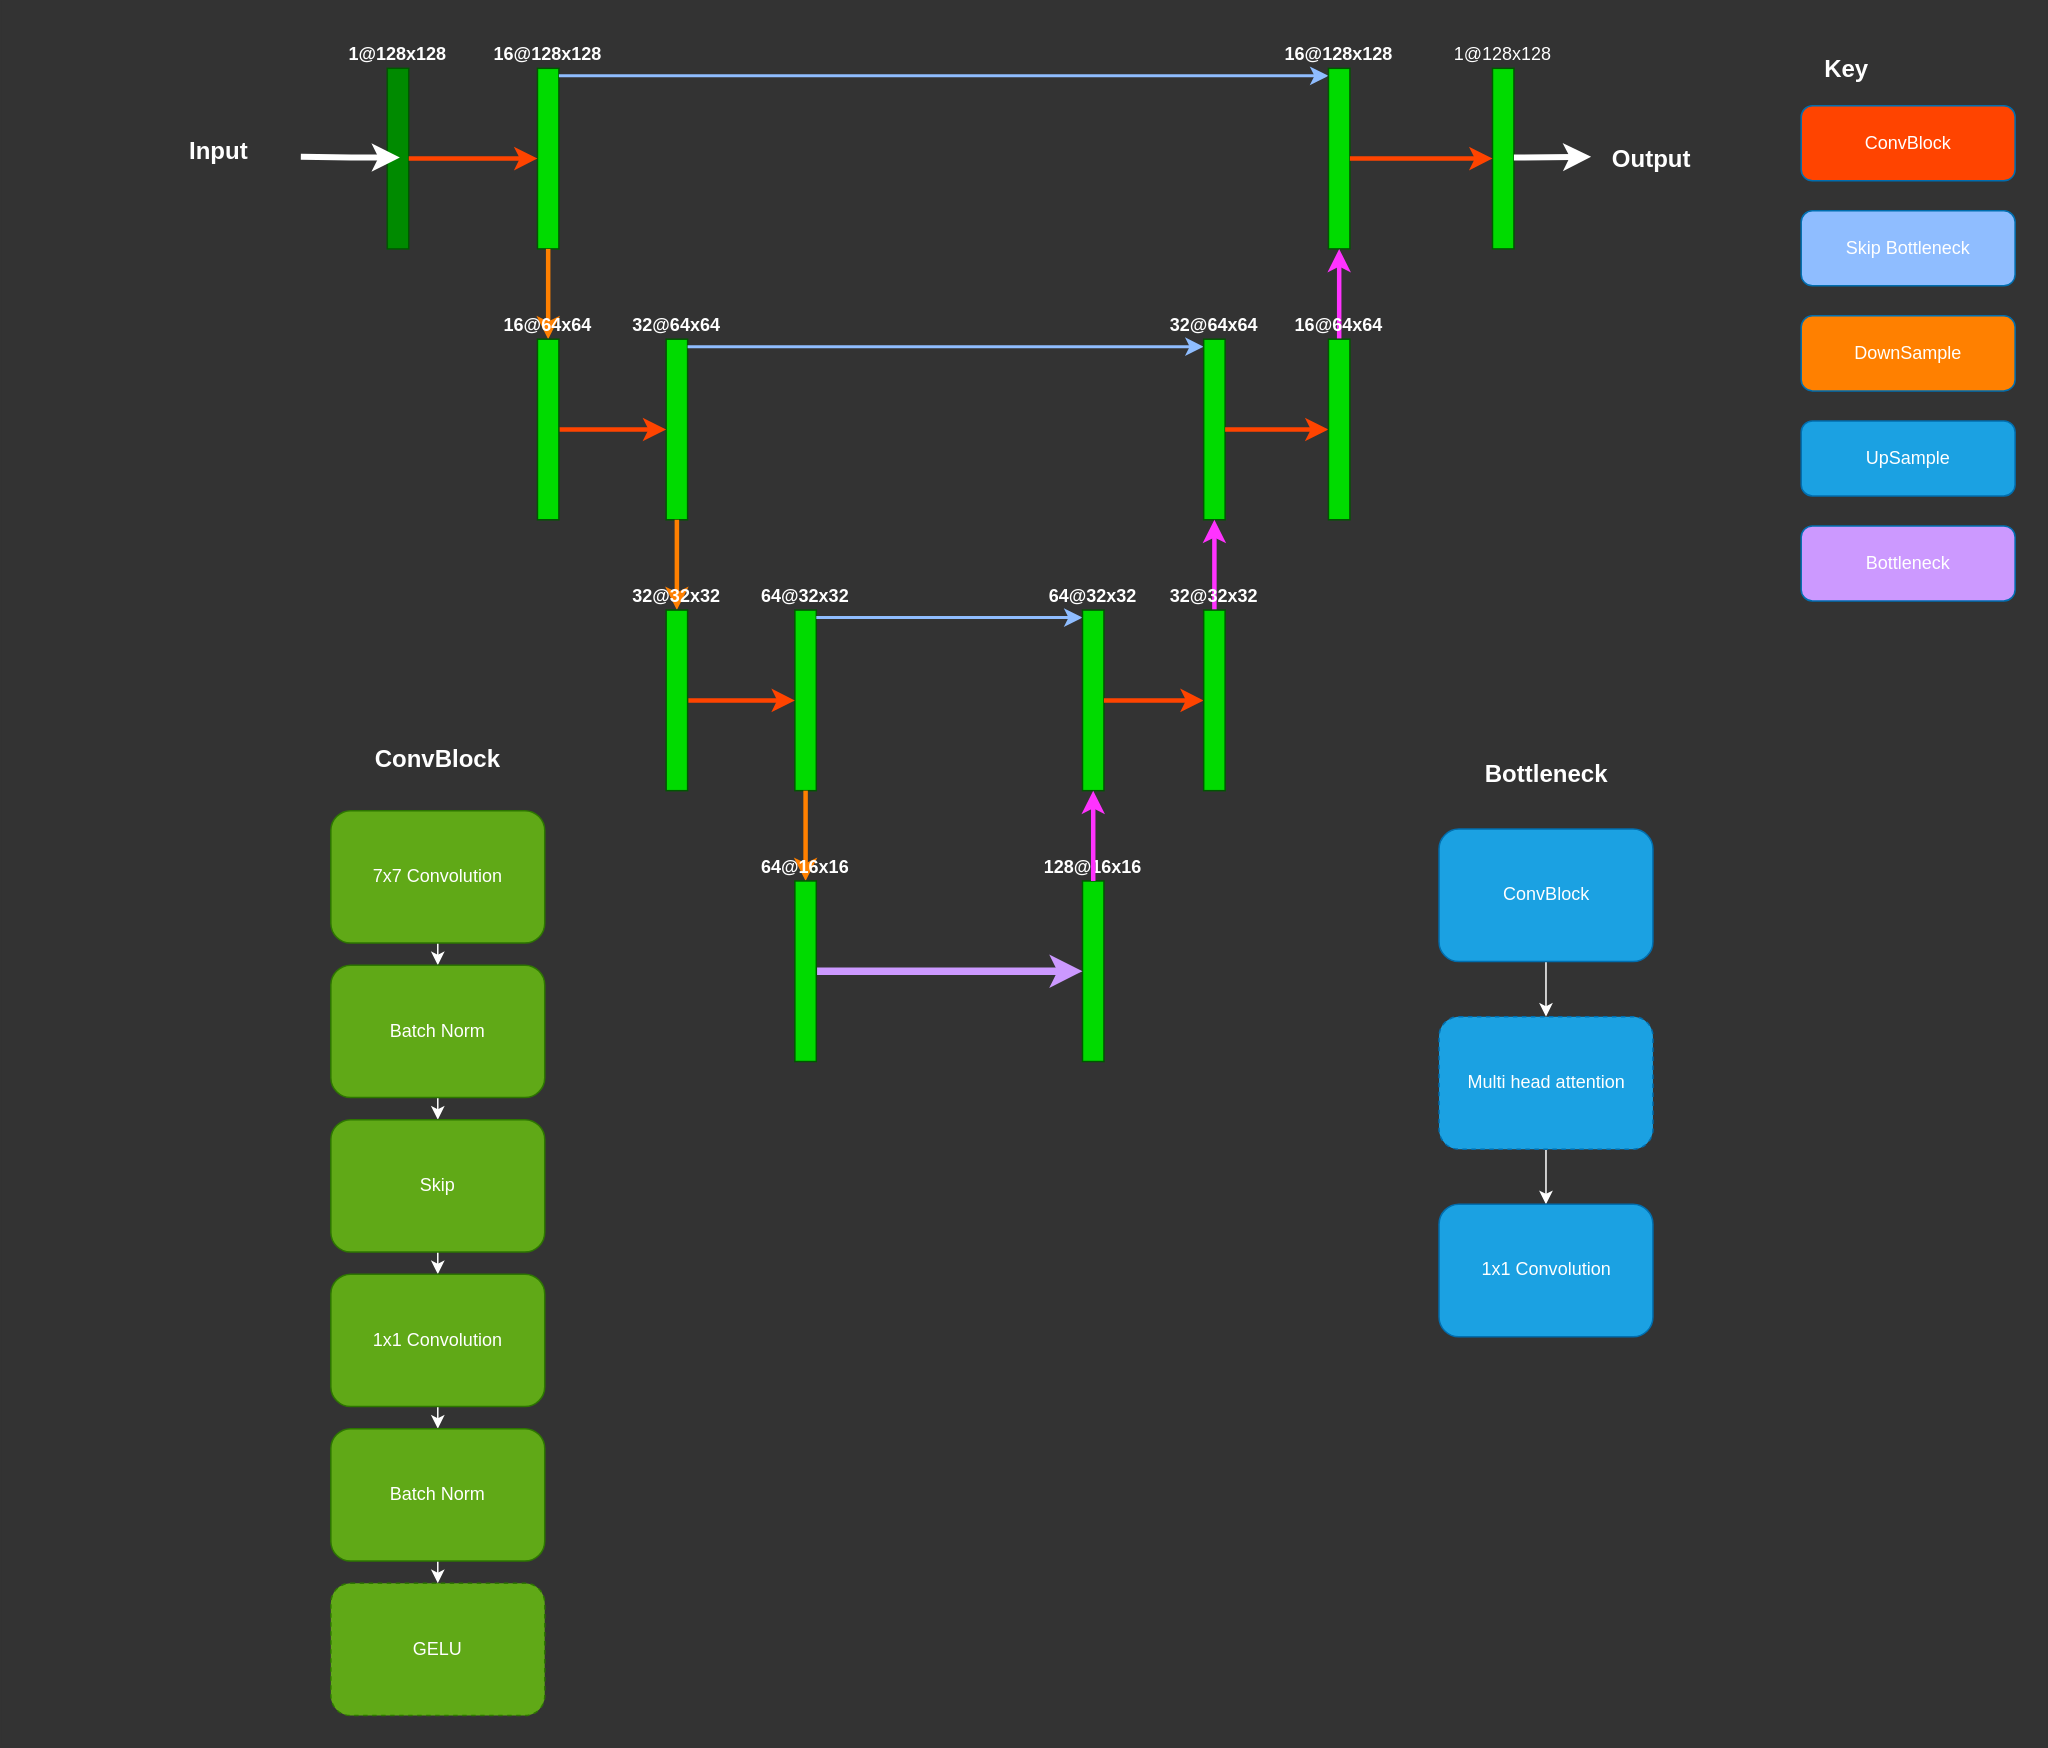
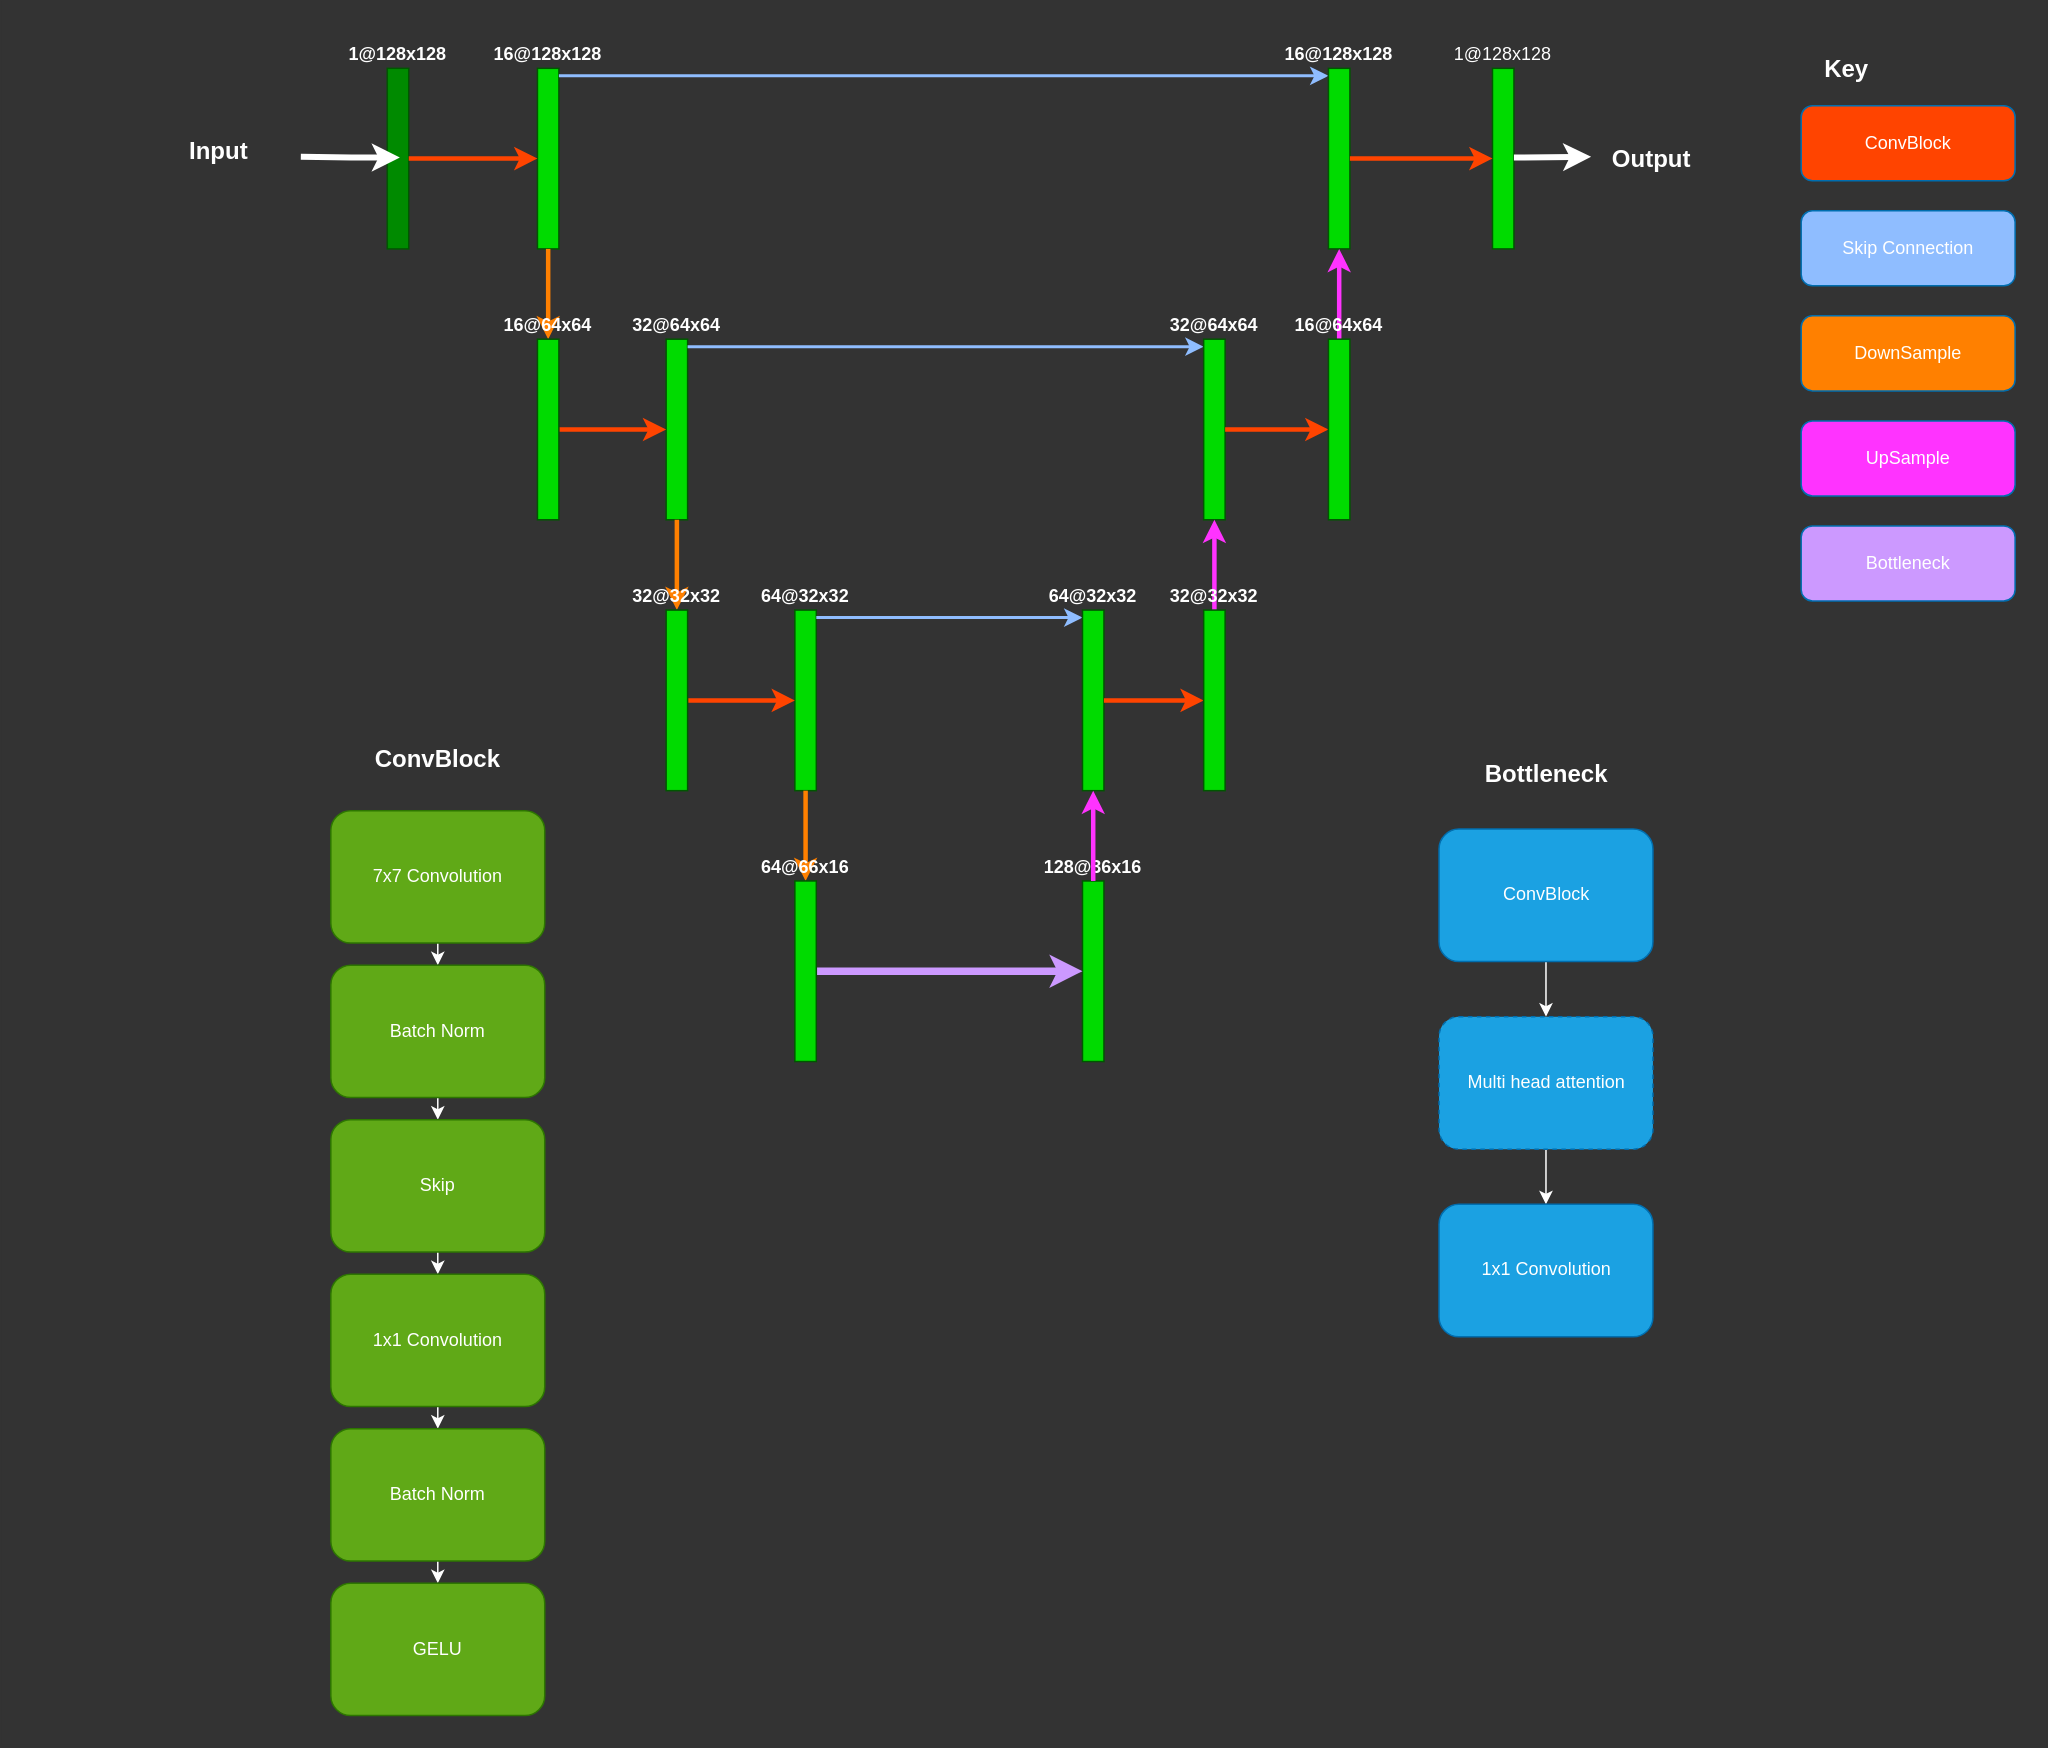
node "Skip Bottleneck": label "Skip Bottleneck" -> "Skip Connection"
node "UpSample": fillcolor #1ba1e2 -> #ff33ff
node "64@16x16": label "64@16x16" -> "64@66x16"
node "128@16x16": label "128@16x16" -> "128@36x16"
node "GELU": style dashed -> solid
